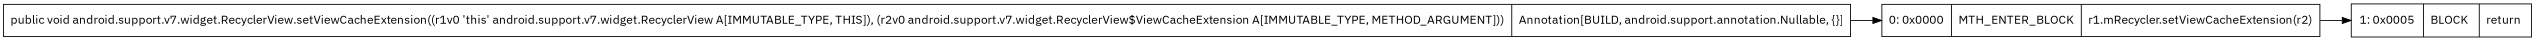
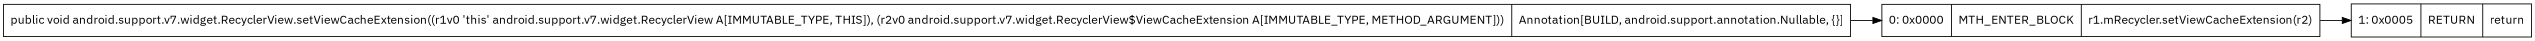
node "1: 0x0005": text "BLOCK" -> "RETURN"
